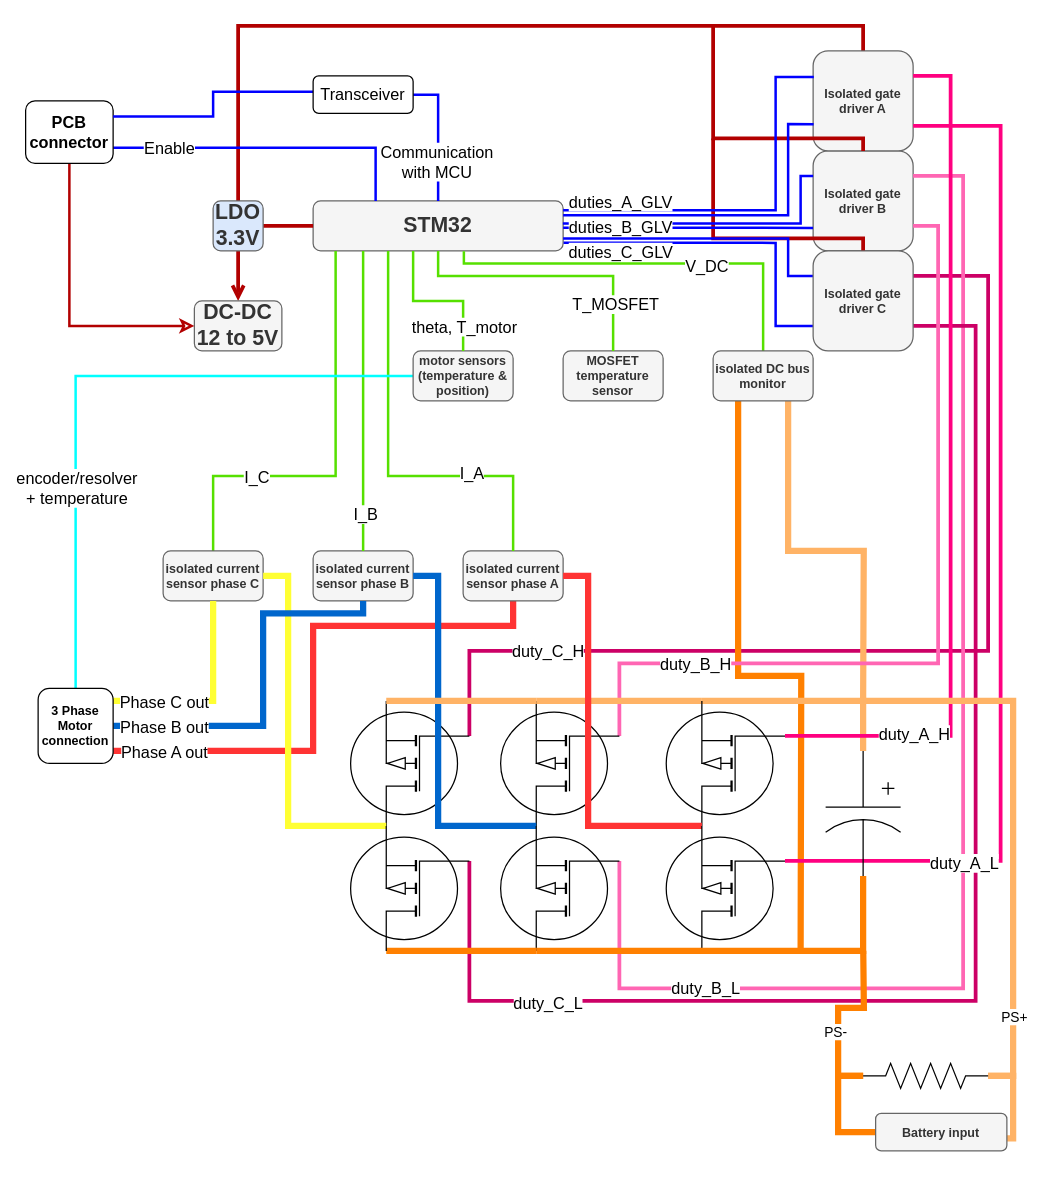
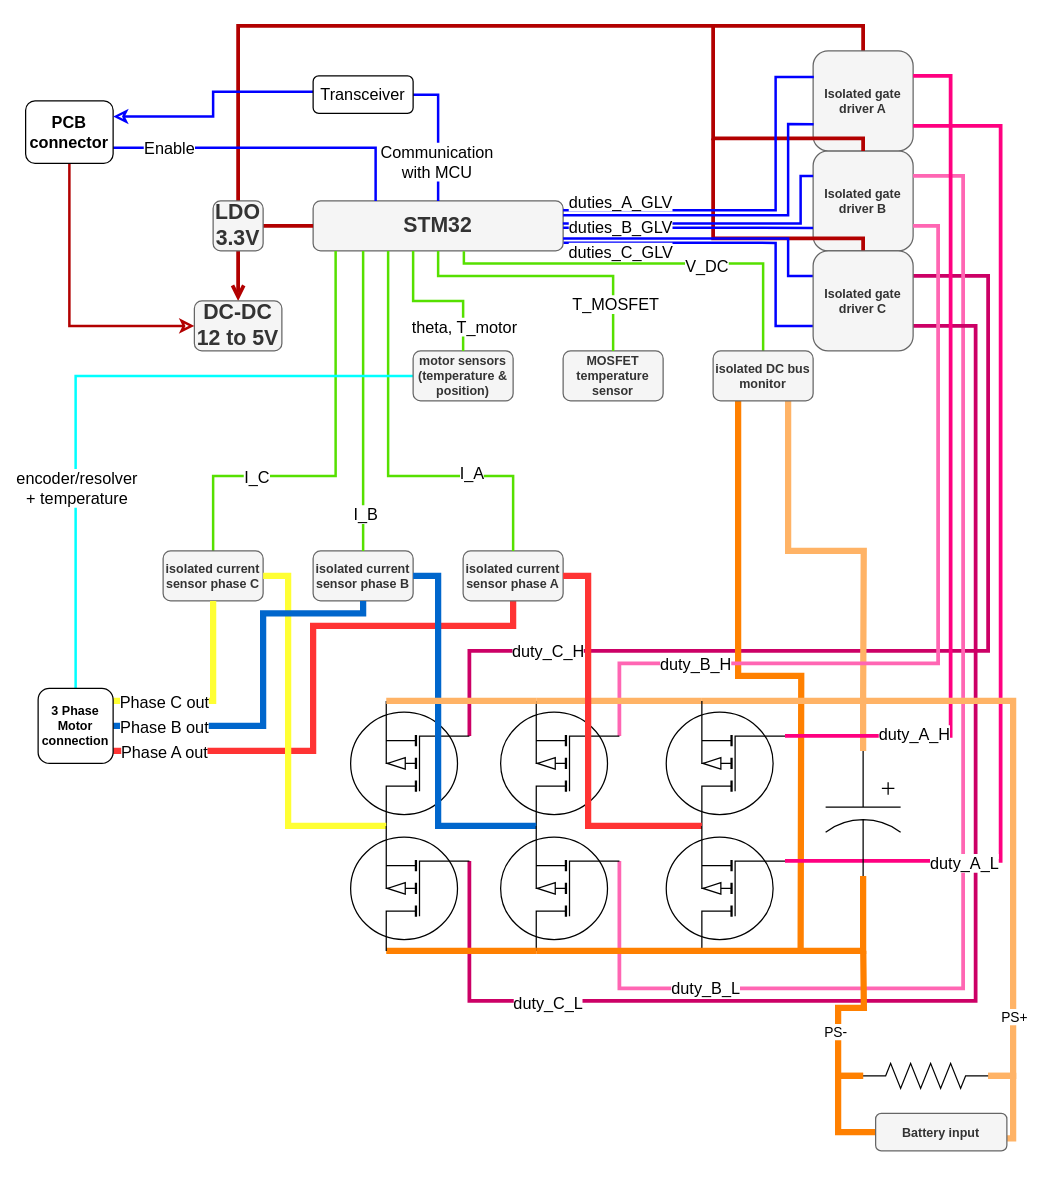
edge "Transceiver" -- "PCB connector": arrowhead none -> classic
node "LDO 3.3V": fillcolor #dae8fc -> #f5f5f5
